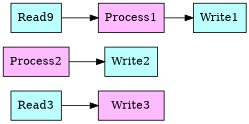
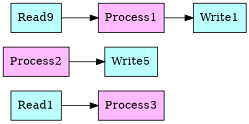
node "Write2": label "Write2" -> "Write5"
node "Read3": label "Read3" -> "Read1"
node "Write3": label "Write3" -> "Process3"
